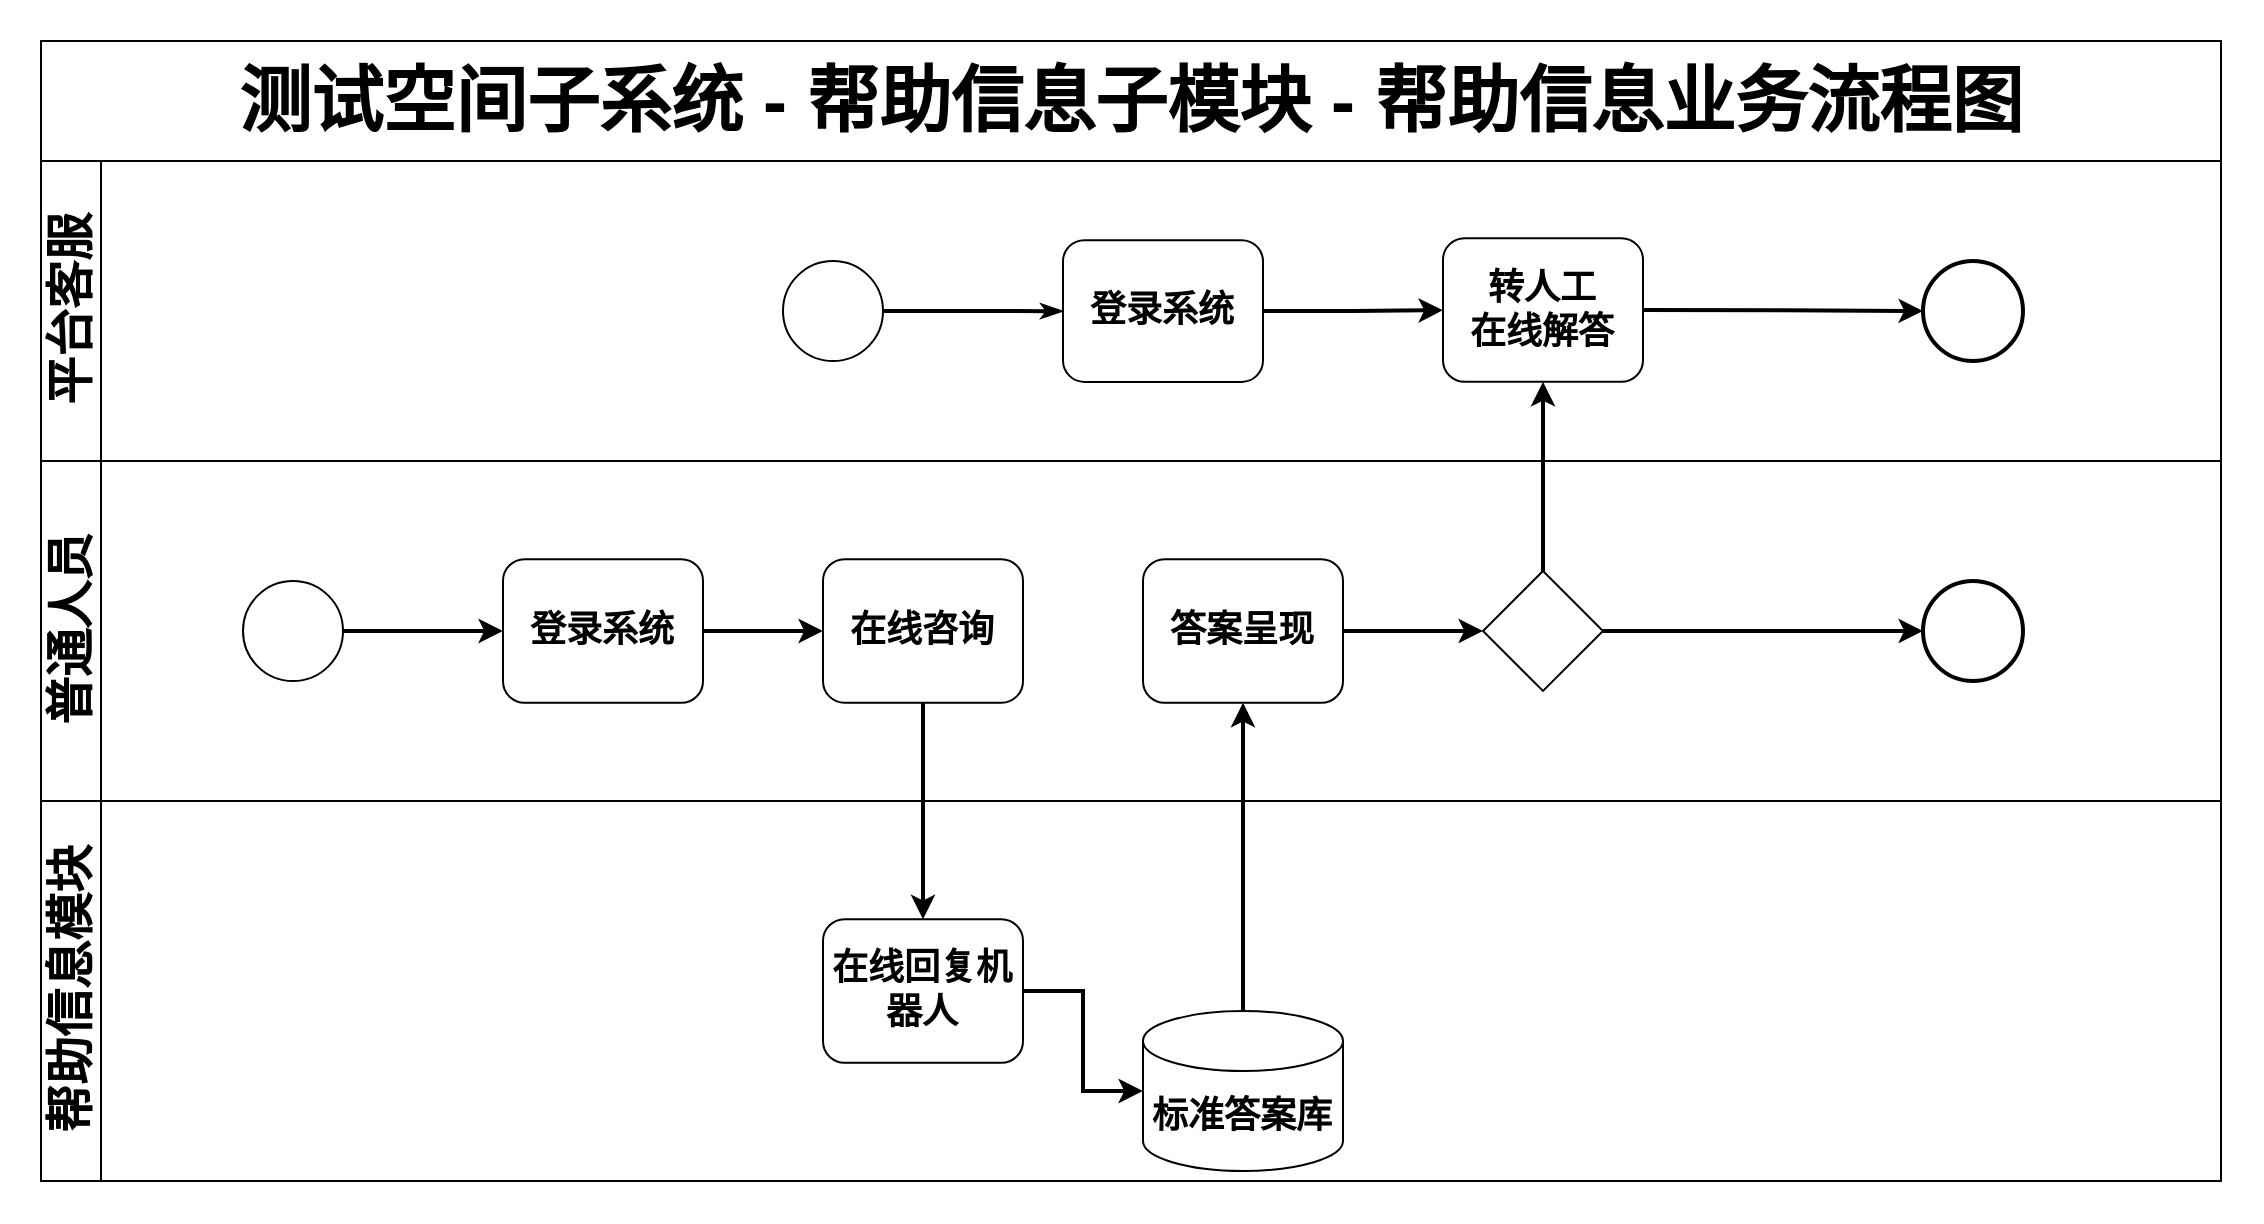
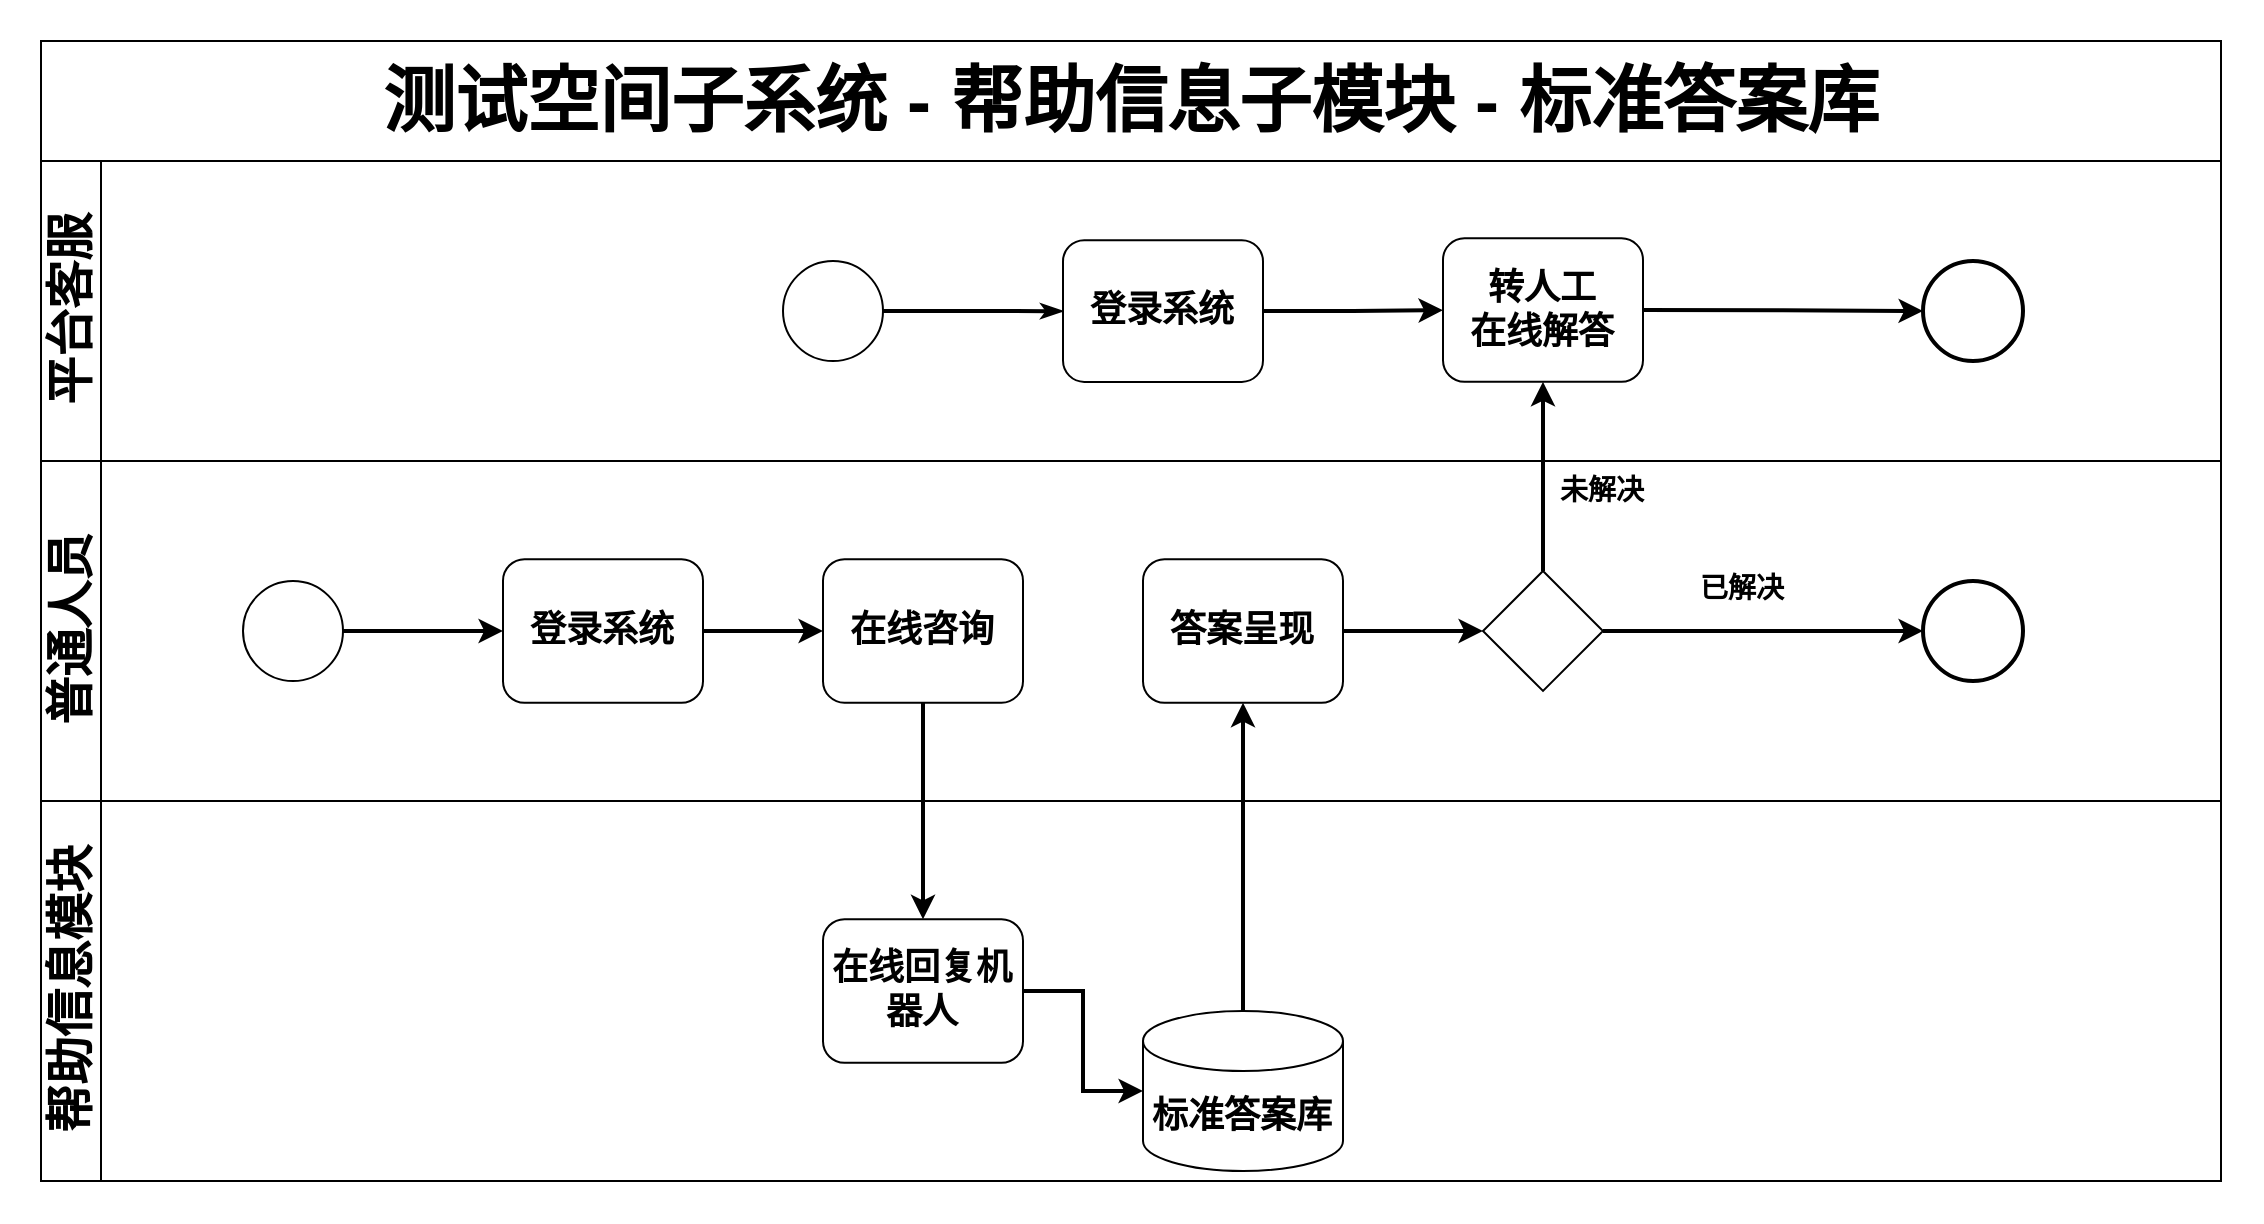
node "测试空间子系统 - 帮助信息子模块 - 帮助信息业务流程图": label "测试空间子系统 - 帮助信息子模块 - 帮助信息业务流程图" -> "测试空间子系统 - 帮助信息子模块 - 标准答案库"
node "未解决": added
node "已解决": added
